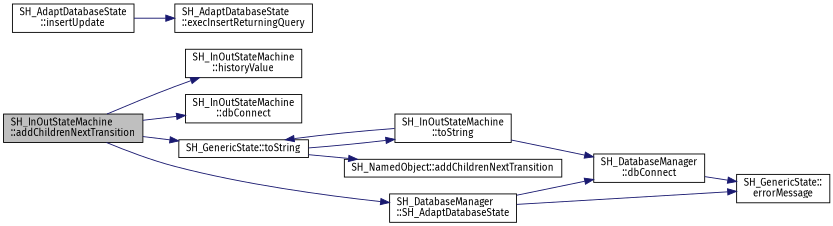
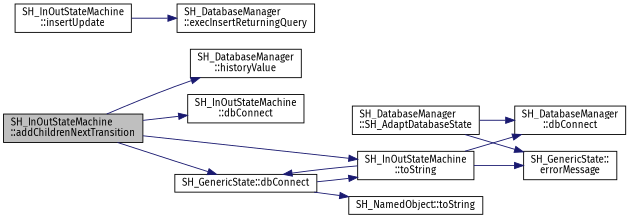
node "SH_AdaptDatabaseState ::insertUpdate": label "SH_AdaptDatabaseState ::insertUpdate" -> "SH_InOutStateMachine ::insertUpdate"
node "SH_AdaptDatabaseState ::execInsertReturningQuery": label "SH_AdaptDatabaseState ::execInsertReturningQuery" -> "SH_DatabaseManager ::execInsertReturningQuery"
node "SH_InOutStateMachine ::historyValue": label "SH_InOutStateMachine ::historyValue" -> "SH_DatabaseManager ::historyValue"
node "SH_GenericState::toString": label "SH_GenericState::toString" -> "SH_GenericState::dbConnect"
node "SH_NamedObject::addChildrenNextTransition": label "SH_NamedObject::addChildrenNextTransition" -> "SH_NamedObject::toString"
edge "SH_DatabaseManager ::dbConnect" -> "SH_GenericState:: errorMessage": now "SH_InOutStateMachine ::toString" -> "SH_GenericState:: errorMessage"
edge "SH_InOutStateMachine ::addChildrenNextTransition" -> "SH_DatabaseManager ::SH_AdaptDatabaseState": now "SH_InOutStateMachine ::addChildrenNextTransition" -> "SH_InOutStateMachine ::toString"
